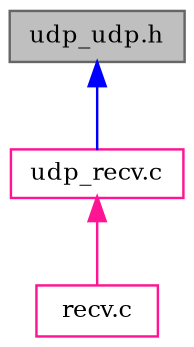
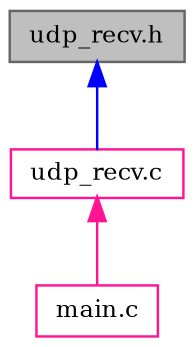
node "udp_udp.h": label "udp_udp.h" -> "udp_recv.h"
node "recv.c": label "recv.c" -> "main.c"
